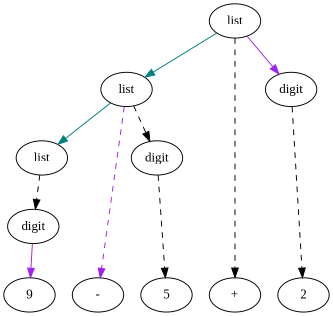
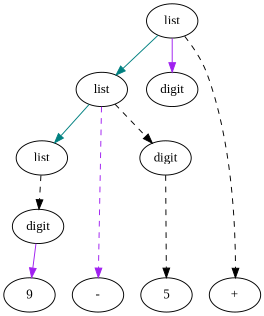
node "2": removed
